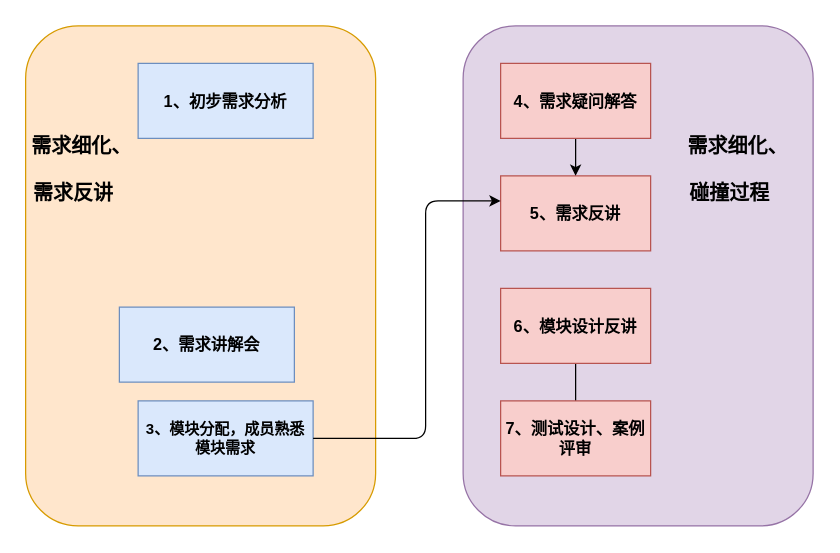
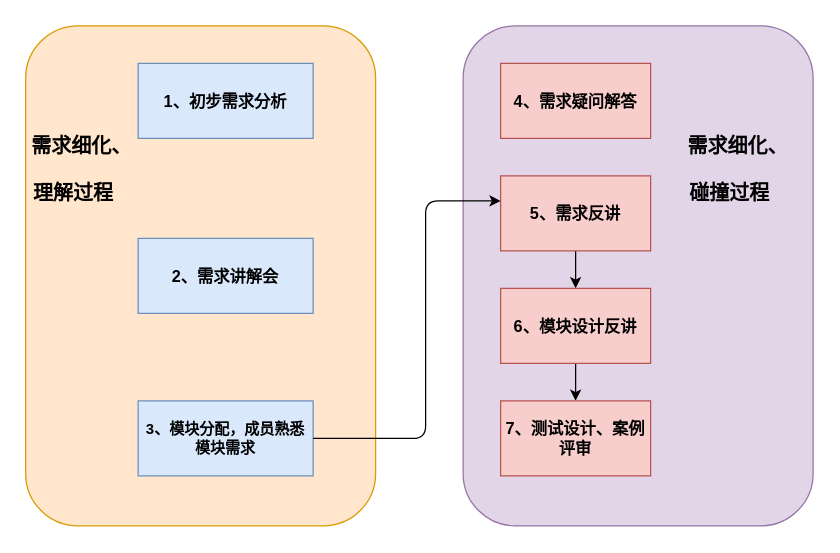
edge "4、需求疑问解答" -> "5、需求反讲": removed
node "需求细化、需求反讲": label "需求细化、需求反讲" -> "需求细化、理解过程"
edge "5、需求反讲" -> "6、模块设计反讲": added
node "2、需求讲解会": moved (207, 344) -> (226, 276)
edge "6、模块设计反讲" -- "7、测试设计、案例评审": arrowhead none -> classic
